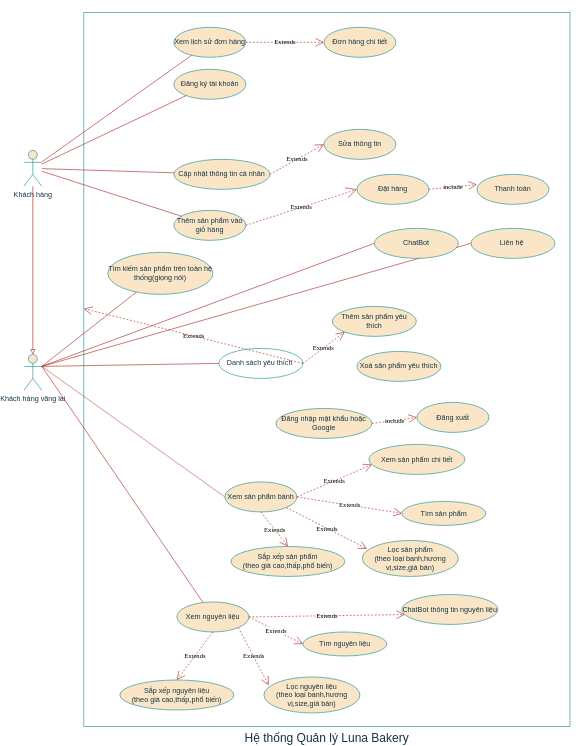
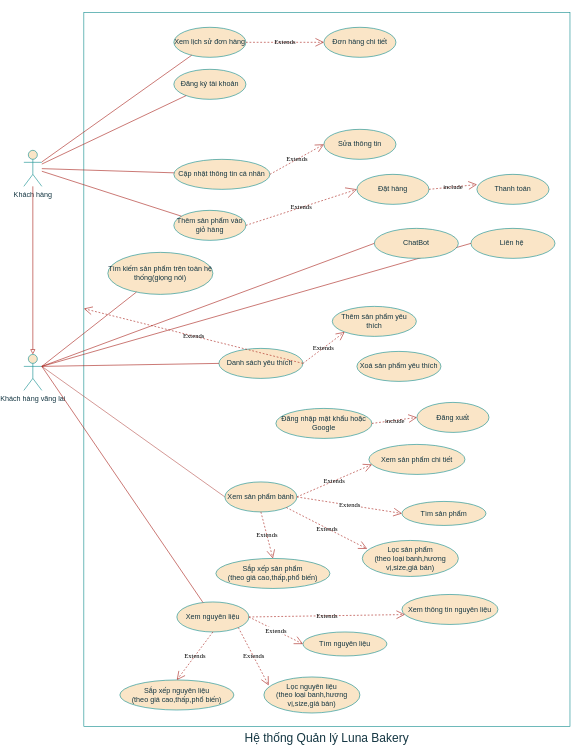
node "Danh sách yêu thích": fillcolor #ffffff -> #fae5c7
node "Sắp xếp sản phẩm (theo giá cao,thấp,phổ biến)": moved (288, 561) -> (273, 573)
node "ChatBot thông tin nguyên liệu": label "ChatBot thông tin nguyên liệu" -> "Xem thông tin nguyên liệu"
